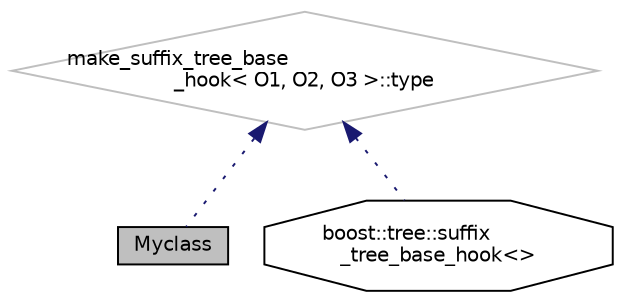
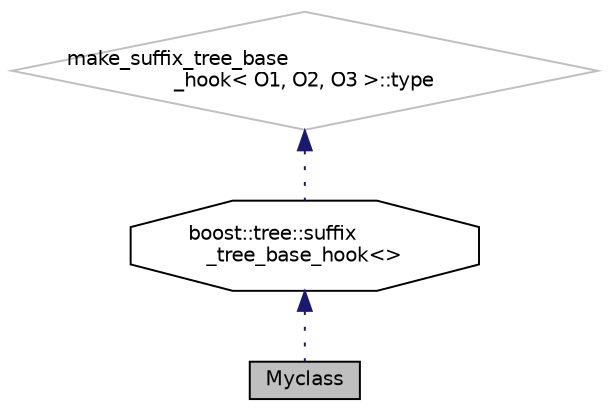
edge "Myclass" -> "make_suffix_tree_base _hook< O1, O2, O3 >::type": now "Myclass" -> "boost::tree::suffix _tree_base_hook<>"
